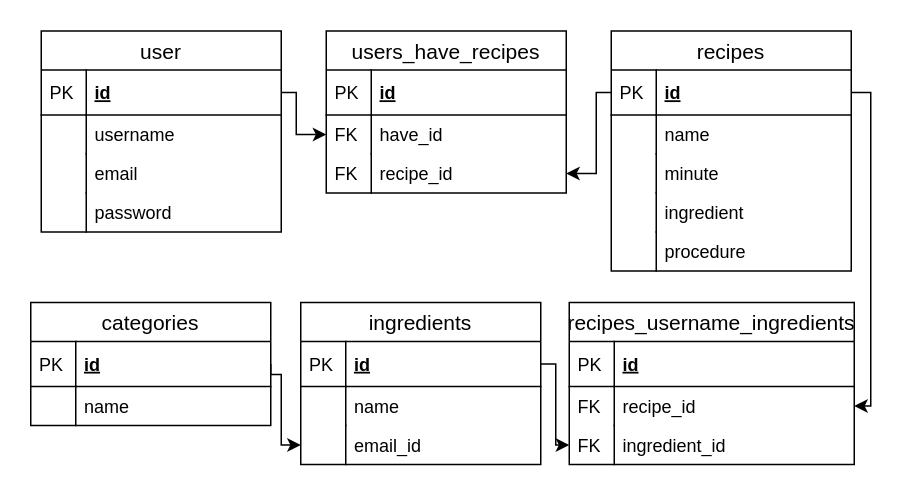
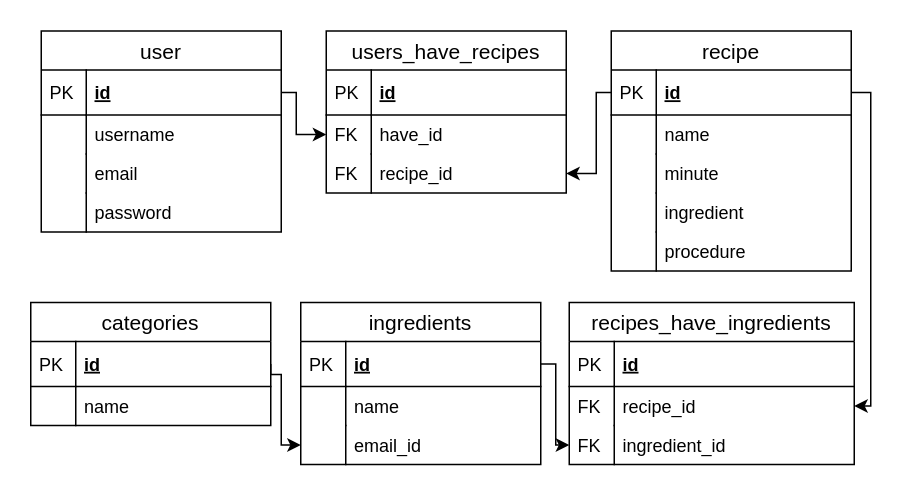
node "recipes": label "recipes" -> "recipe"
node "recipes_username_ingredients": label "recipes_username_ingredients" -> "recipes_have_ingredients"
